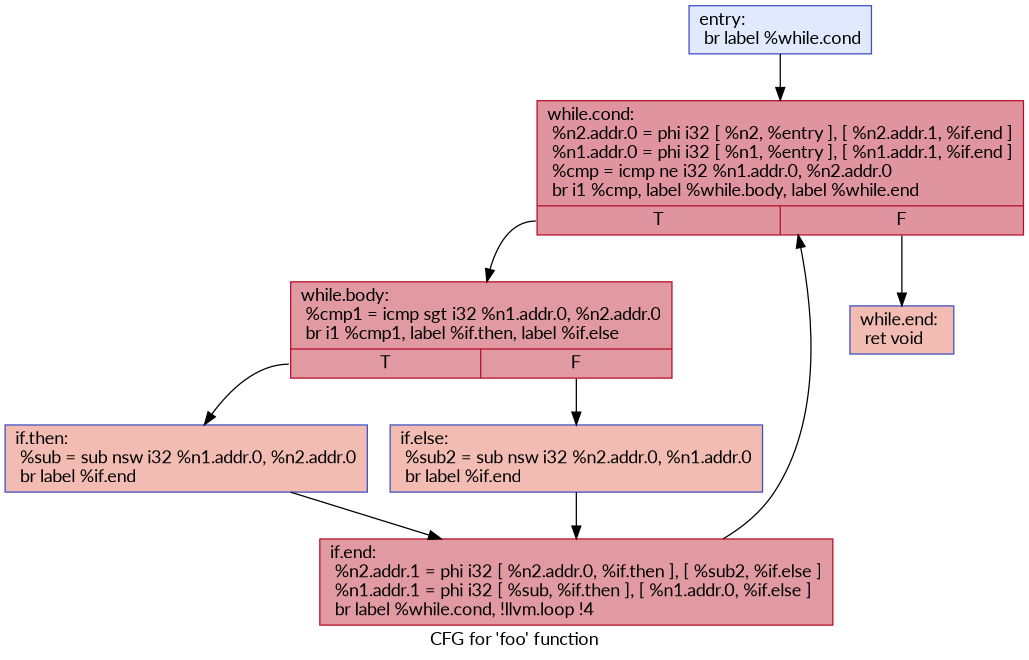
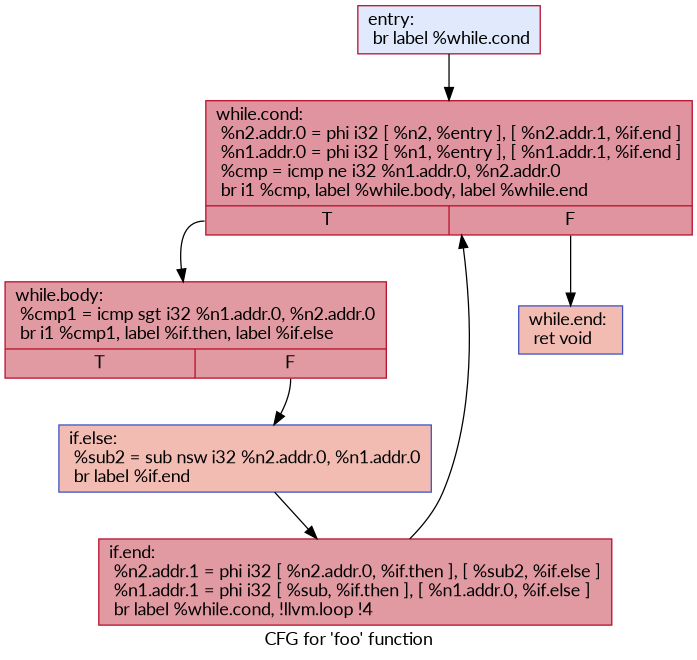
node "entry:": color #3d50c3ff -> #b70d28ff
node "if.then:": removed
